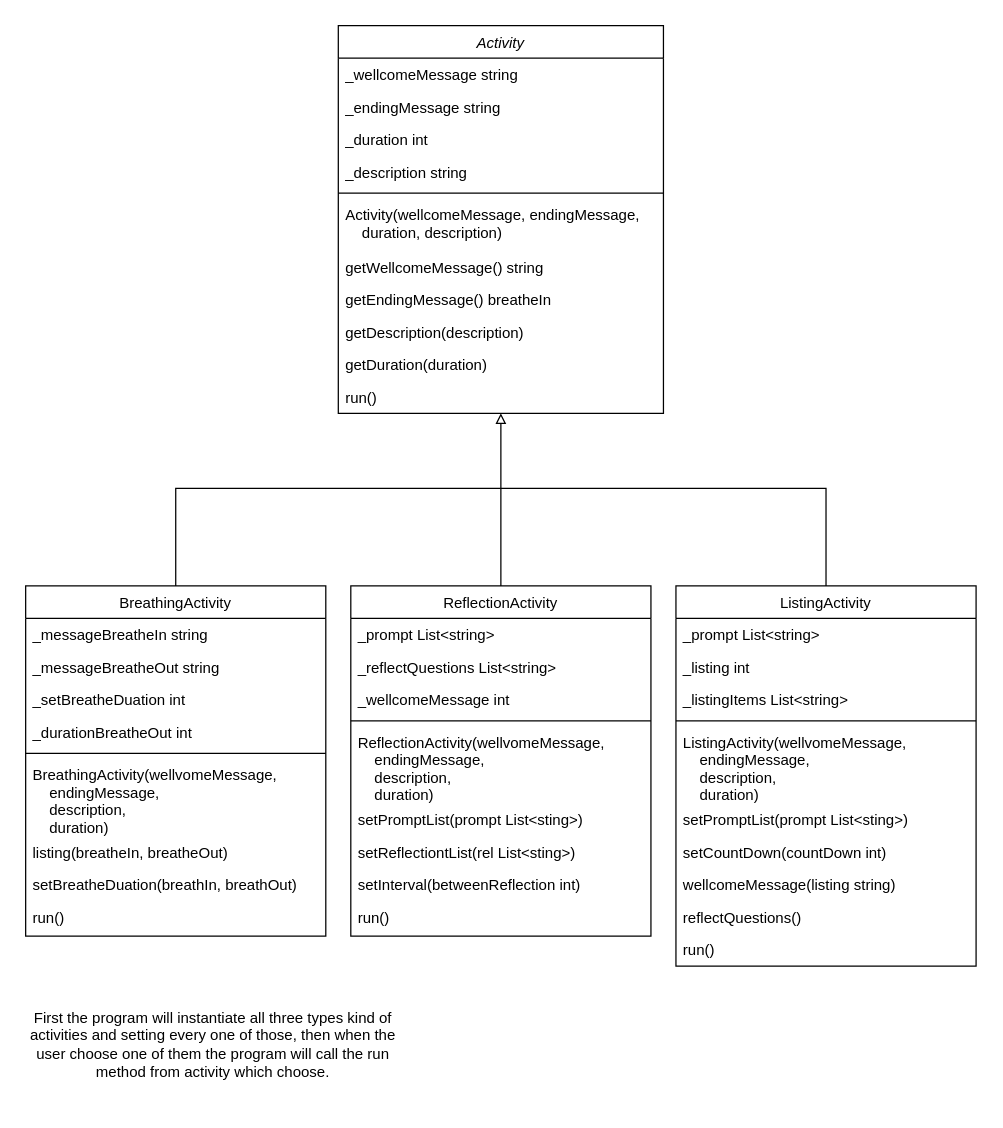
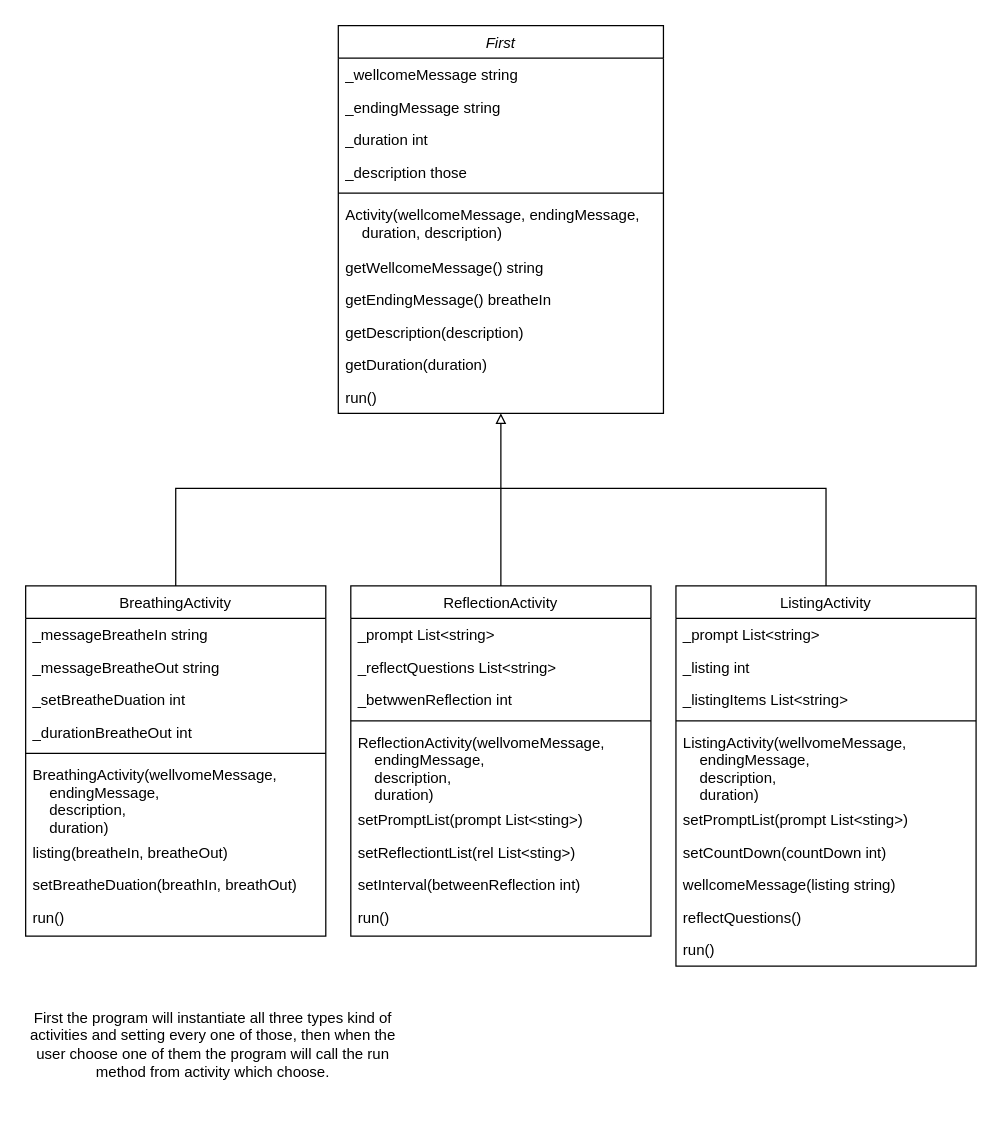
node "Activity": label "Activity" -> "First"
node "_description string": label "_description string" -> "_description those"
node "_wellcomeMessage int": label "_wellcomeMessage int" -> "_betwwenReflection int"
